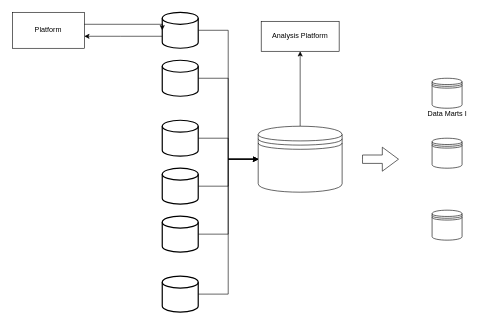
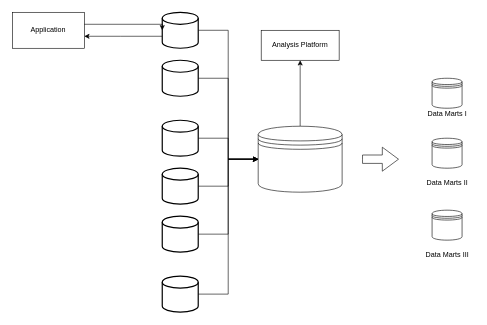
node "Platform": label "Platform" -> "Application"
node "Analysis Platform": moved (300, 36) -> (300, 45)
node "Data Marts II": added
node "Data Marts III": added
